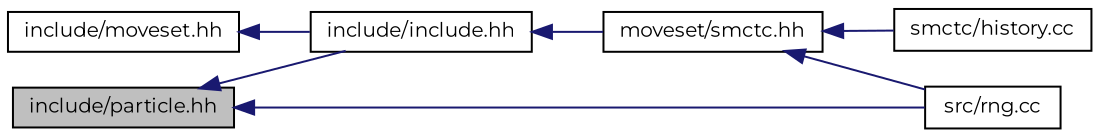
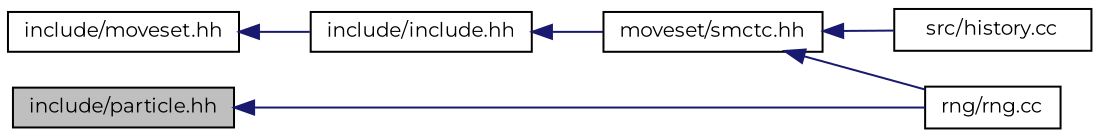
node "smctc/history.cc": label "smctc/history.cc" -> "src/history.cc"
edge "include/include.hh" -> "include/particle.hh": removed
node "src/rng.cc": label "src/rng.cc" -> "rng/rng.cc"
